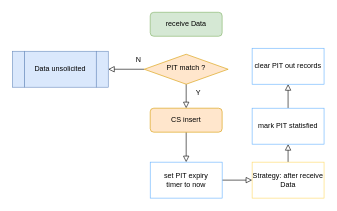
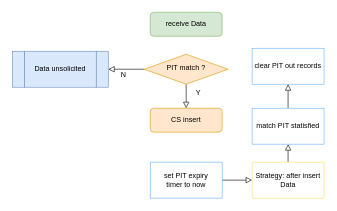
node "N": moved (138, 60) -> (123, 75)
node "mark PIT statisfied": label "mark PIT statisfied" -> "match PIT statisfied"
edge "CS insert" -> "set PIT expiry timer to now": removed
node "Strategy: after receive Data": label "Strategy: after receive Data" -> "Strategy: after insert Data"
